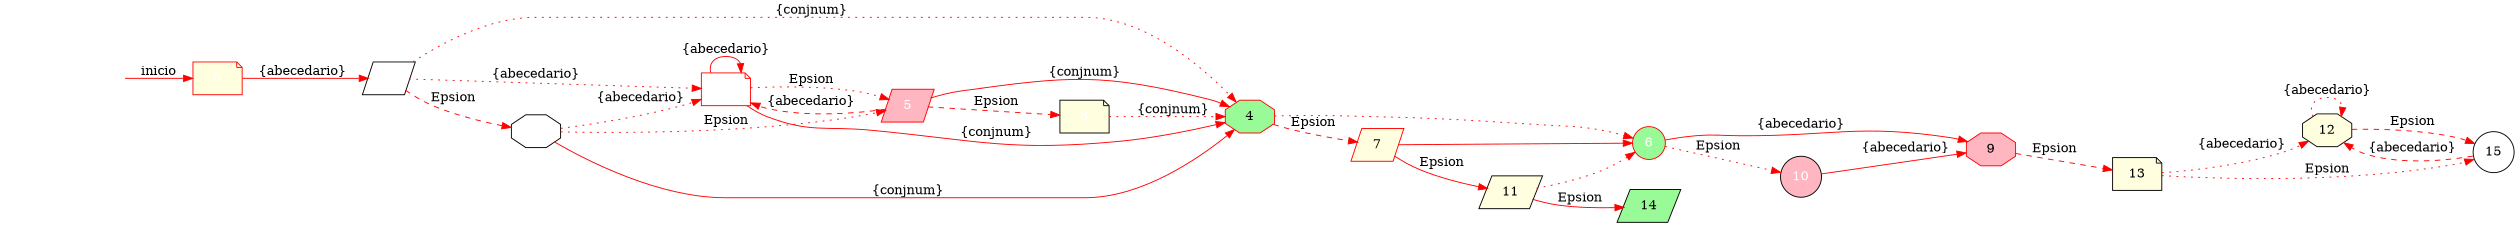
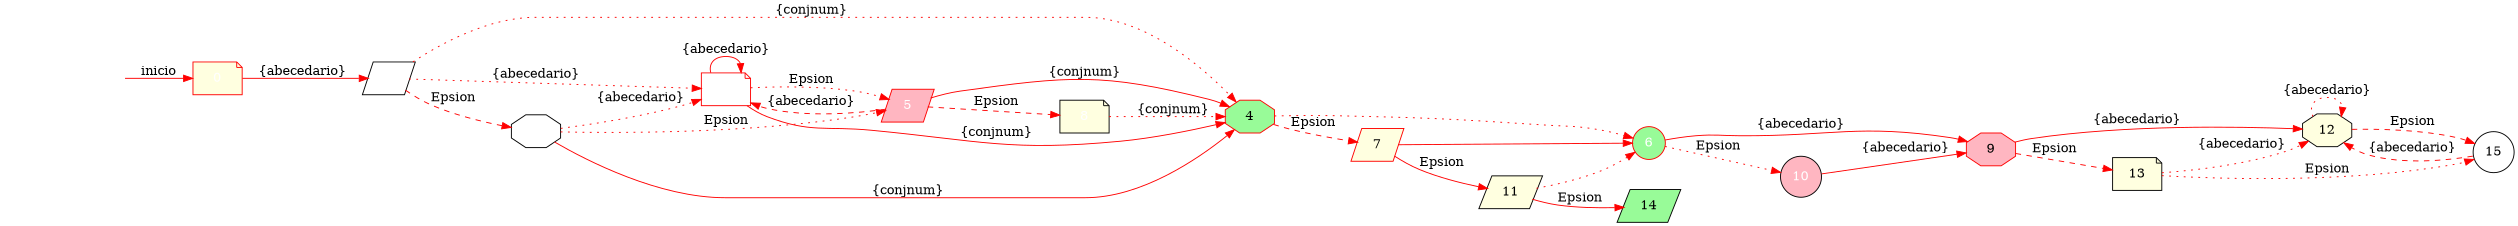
edge "9" -> "12": added, label "{abecedario}"
